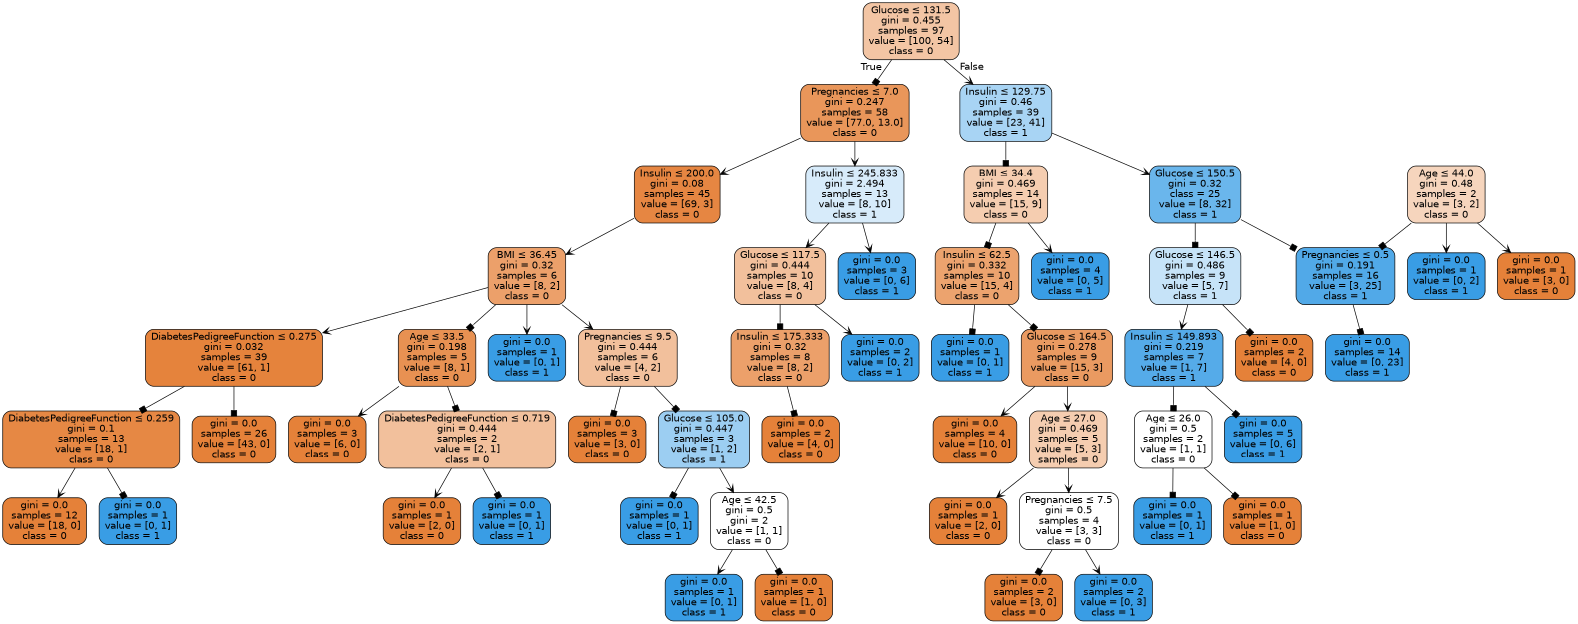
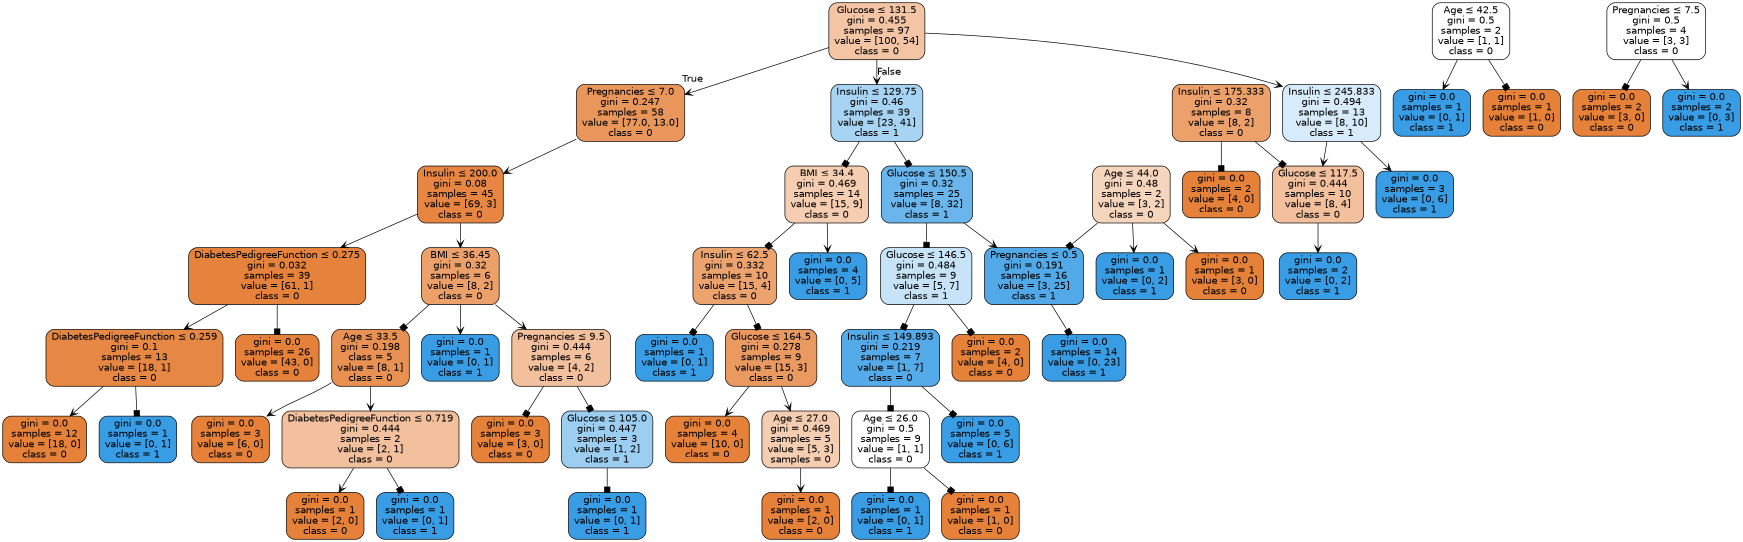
edge "Glucose ≤ 131.5" -> "Pregnancies ≤ 7.0": arrowhead box -> vee
edge "Pregnancies ≤ 7.0" -> "Insulin ≤ 245.833": now "Glucose ≤ 131.5" -> "Insulin ≤ 245.833"
edge "Insulin ≤ 129.75" -> "Glucose ≤ 150.5": arrowhead vee -> box
node "Insulin ≤ 245.833": text "gini = 2.494" -> "gini = 0.494"
node "Glucose ≤ 150.5": text "class = 25" -> "samples = 25"
edge "Glucose ≤ 150.5" -> "Pregnancies ≤ 0.5": arrowhead box -> vee
node "Glucose ≤ 146.5": text "gini = 0.486" -> "gini = 0.484"
edge "BMI ≤ 36.45" -> "DiabetesPedigreeFunction ≤ 0.275": now "Insulin ≤ 200.0" -> "DiabetesPedigreeFunction ≤ 0.275"
edge "Glucose ≤ 117.5" -> "Insulin ≤ 175.333": reversed
edge "Glucose ≤ 146.5" -> "Insulin ≤ 149.893": arrowhead vee -> box
node "Age ≤ 33.5": text "samples = 5" -> "class = 5"
node "Insulin ≤ 149.893": text "class = 1" -> "class = 0"
edge "Age ≤ 33.5" -> "DiabetesPedigreeFunction ≤ 0.719": arrowhead box -> vee
edge "DiabetesPedigreeFunction ≤ 0.275" -> "DiabetesPedigreeFunction ≤ 0.259": arrowhead box -> vee
node "Age ≤ 26.0": text "samples = 2" -> "samples = 9"
edge "Glucose ≤ 105.0" -> "Age ≤ 42.5": removed
edge "Age ≤ 27.0" -> "Pregnancies ≤ 7.5": removed
node "Age ≤ 42.5": text "gini = 2" -> "samples = 2"
